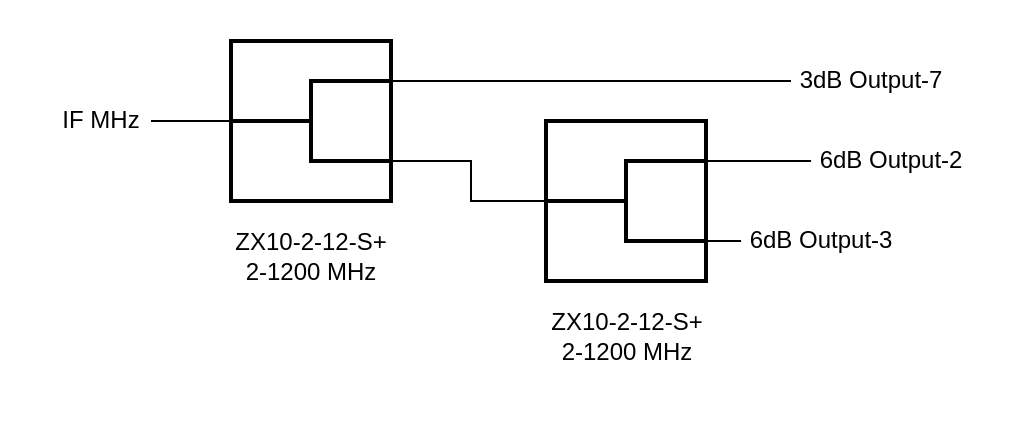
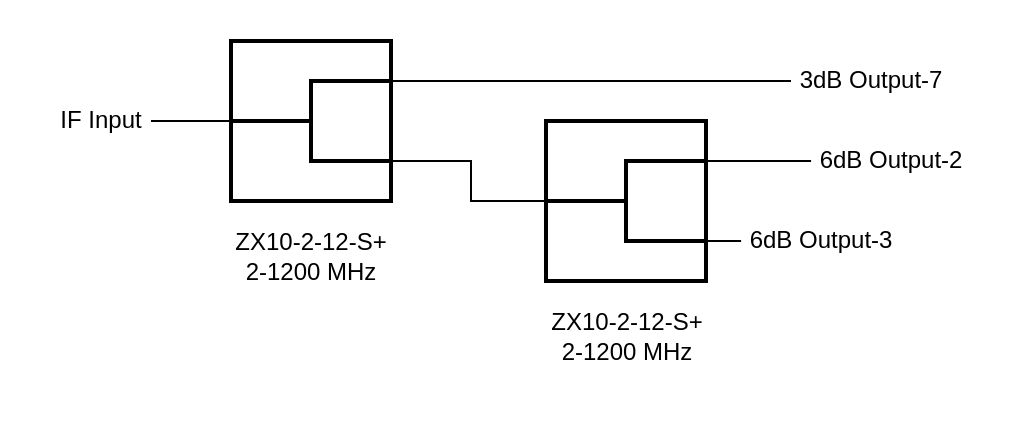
node "IF MHz": label "IF MHz" -> "IF Input"
